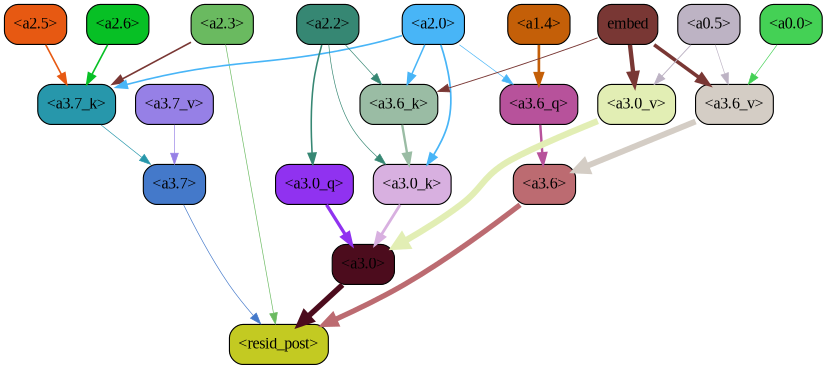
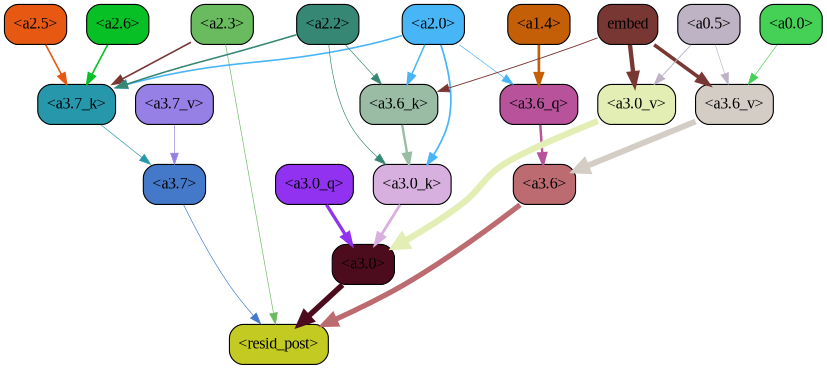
edge "<a2.2>" -> "<a3.0_q>": now "<a2.2>" -> "<a3.7_k>"
